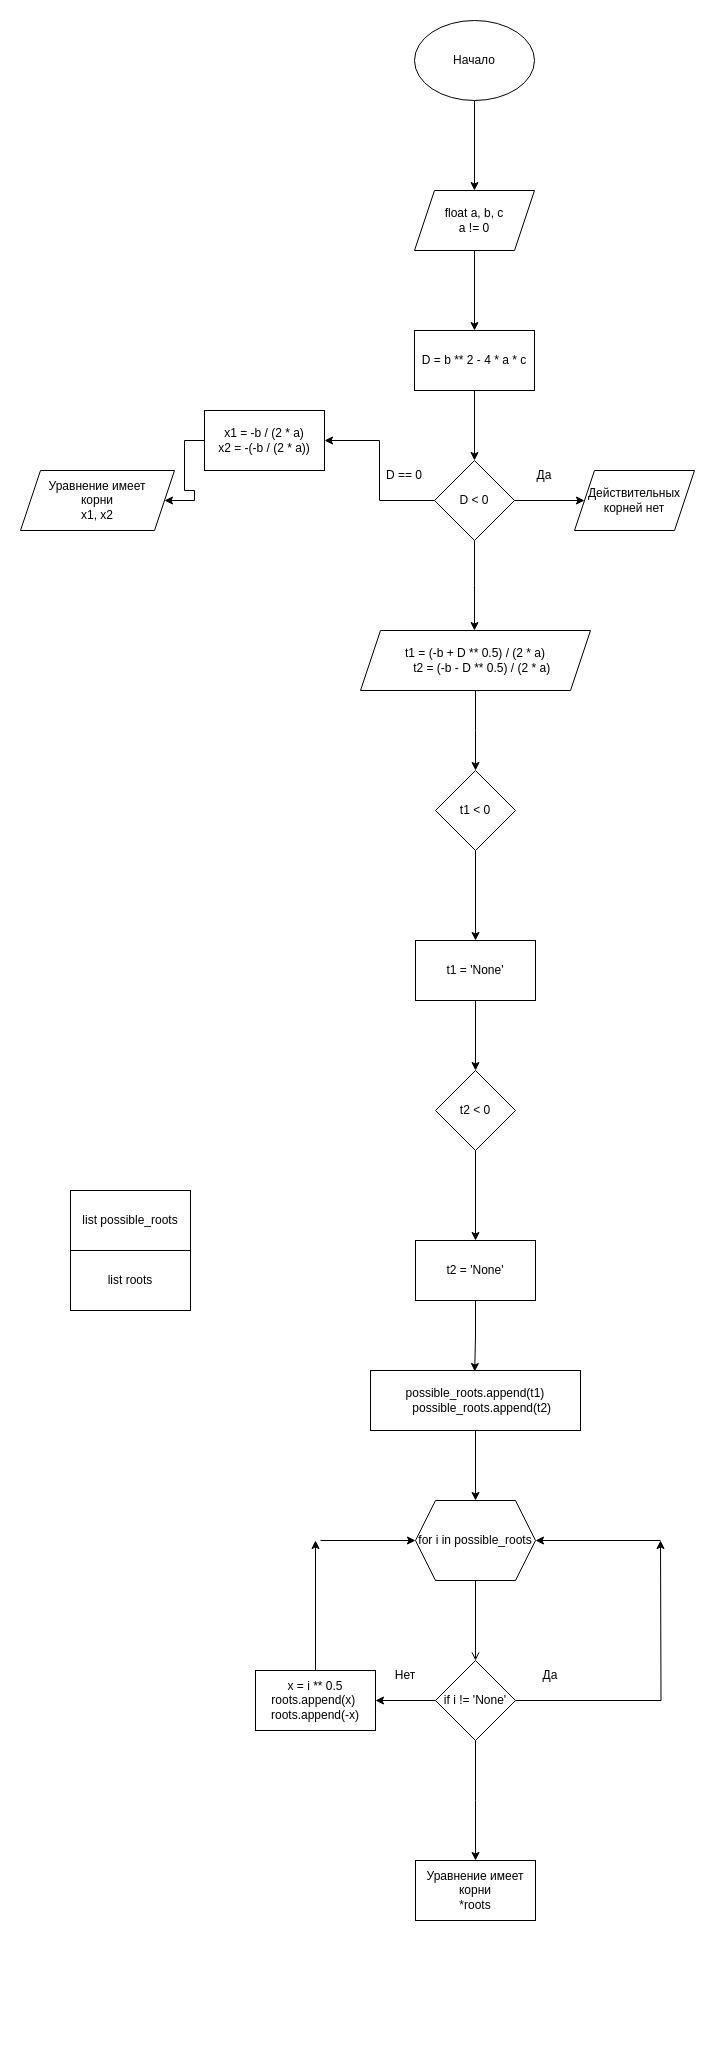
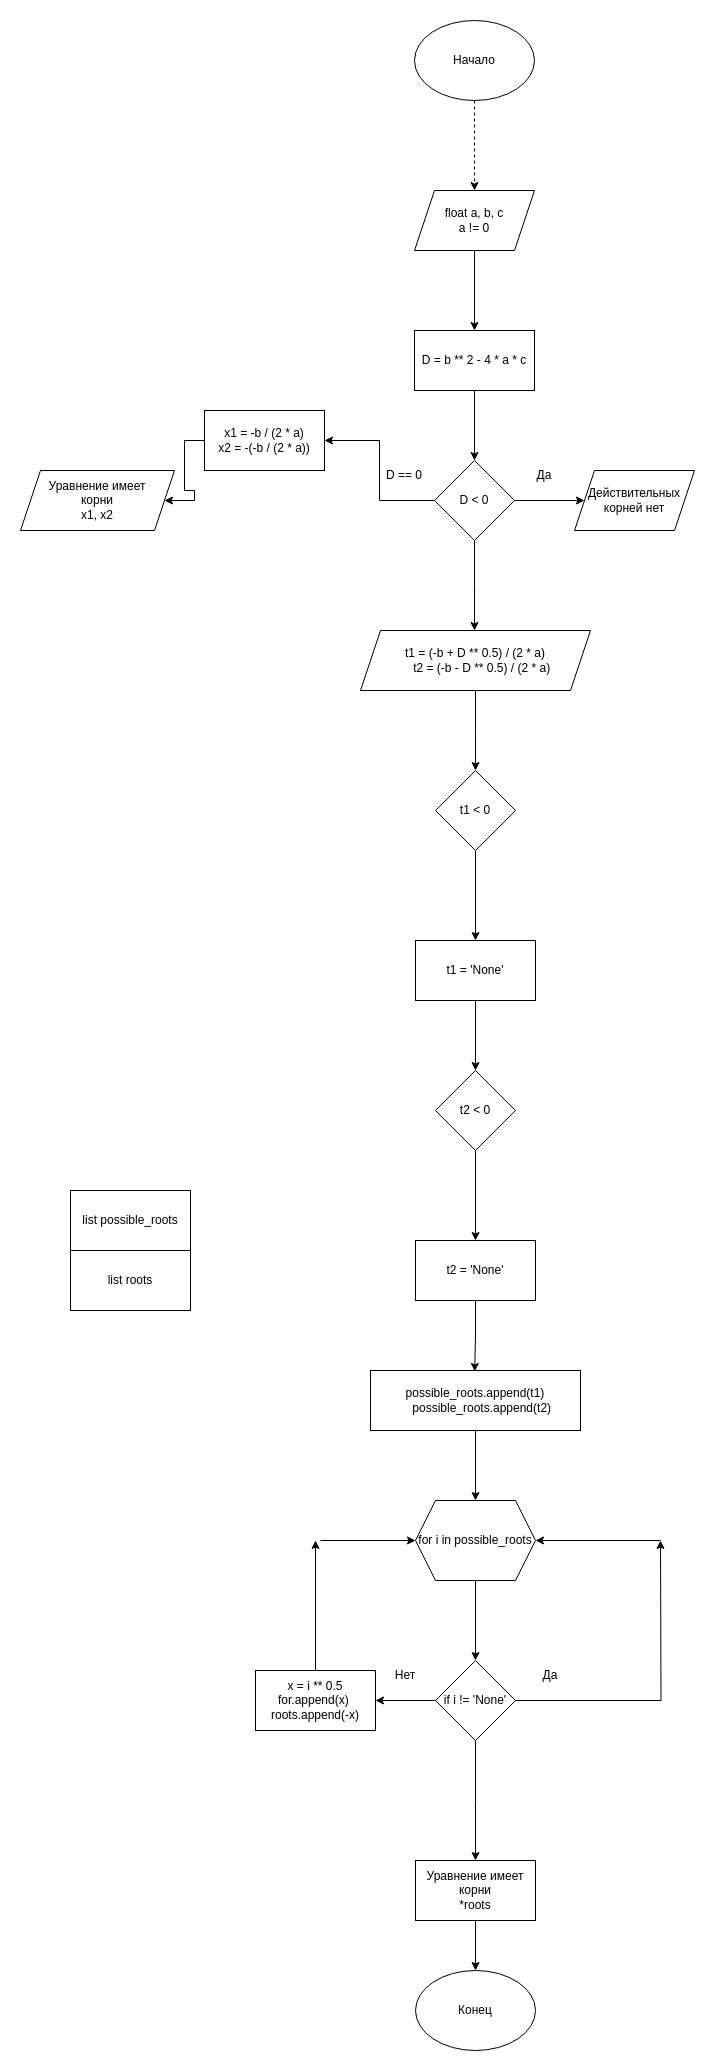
edge "Начало" -> "float a, b, c a != 0": style solid -> dashed
edge "for i in possible_roots" -> "if i != 'None'": arrowhead open -> classic
node "x = i ** 0.5 roots.append(x) roots.append(-x)": label "x = i ** 0.5 roots.append(x) roots.append(-x)" -> "x = i ** 0.5 for.append(x) roots.append(-x)"
edge "Уравнение имеет корни *roots" -> "Конец": added
node "Конец": added
